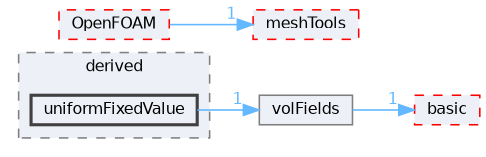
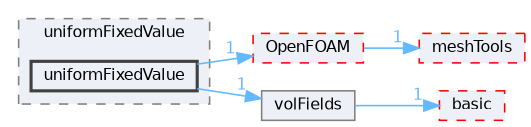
edge "uniformFixedValue" -> "OpenFOAM": added
cluster "derived": label "derived" -> "uniformFixedValue"
